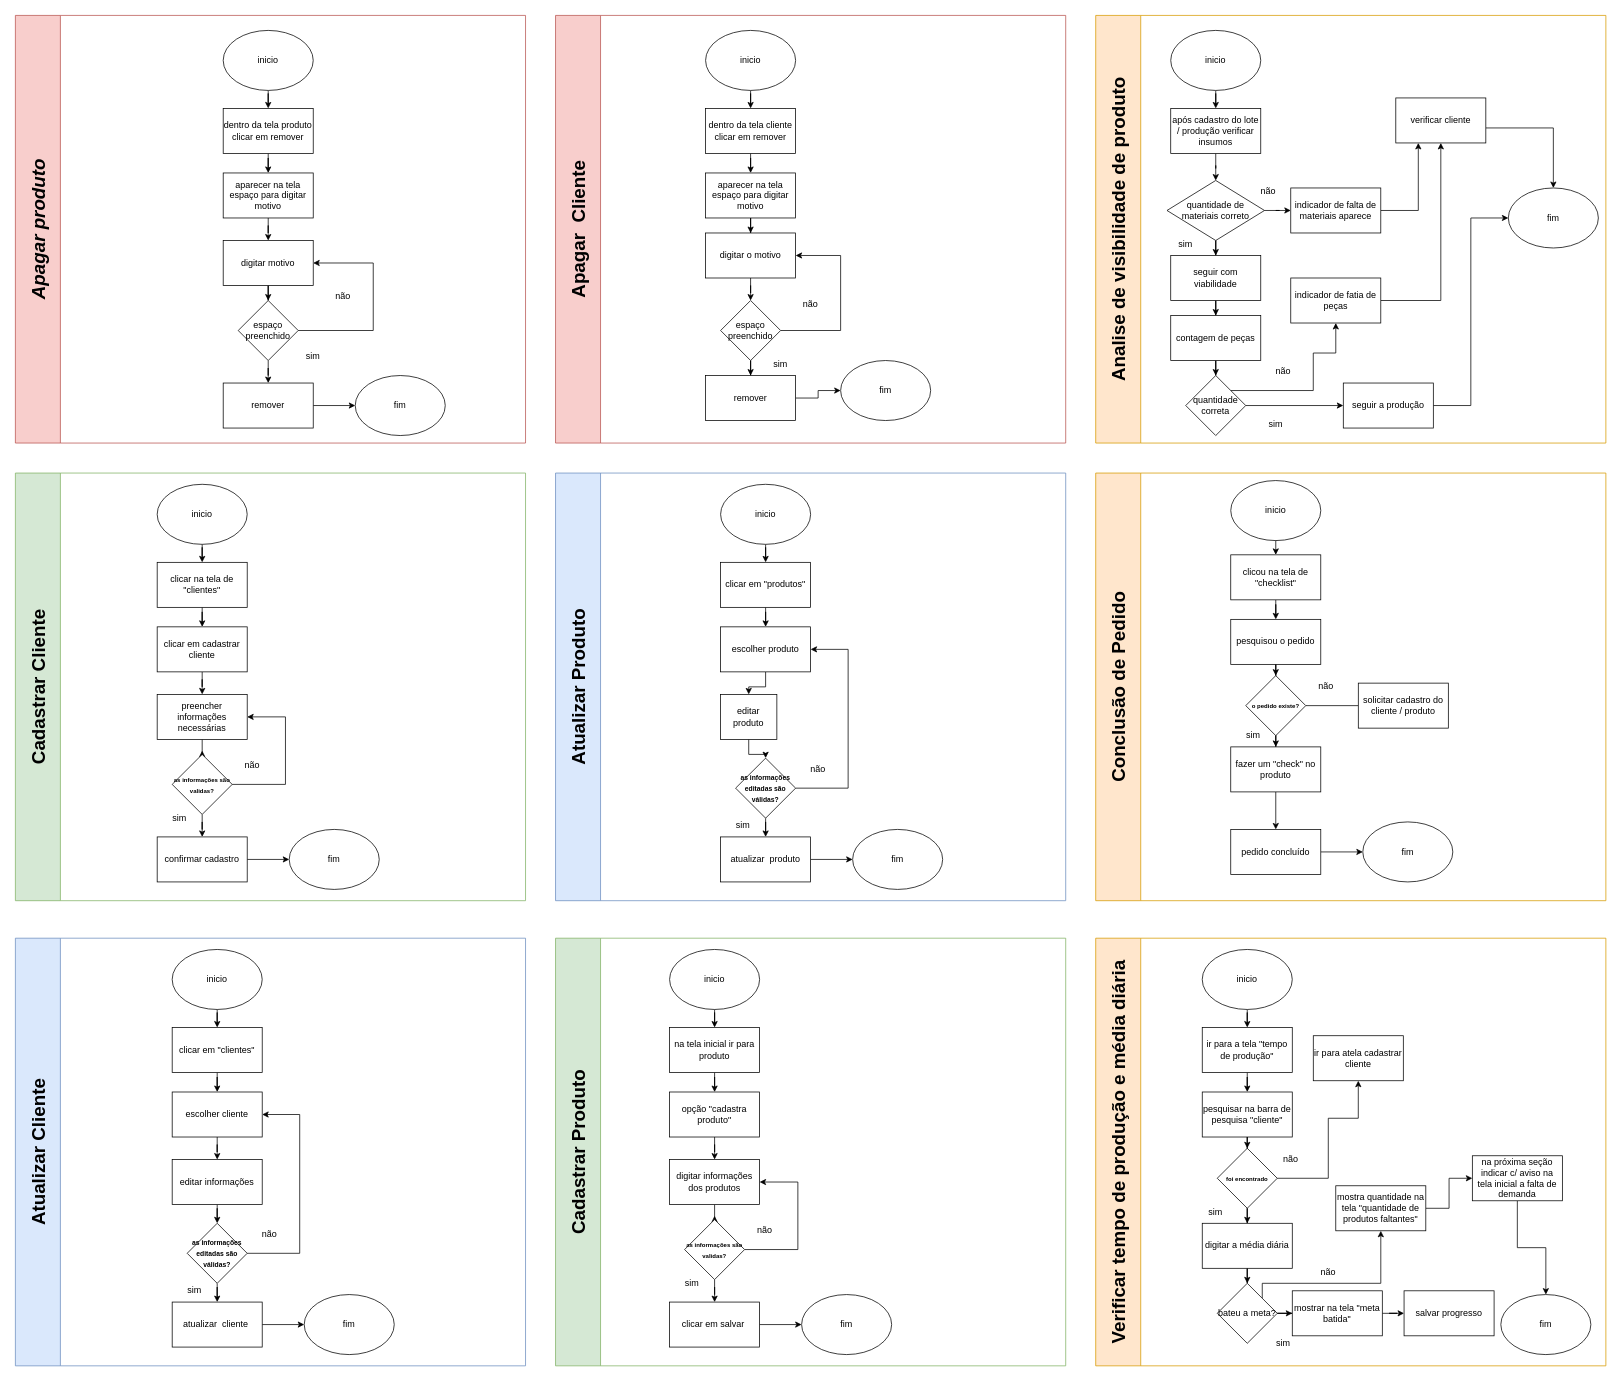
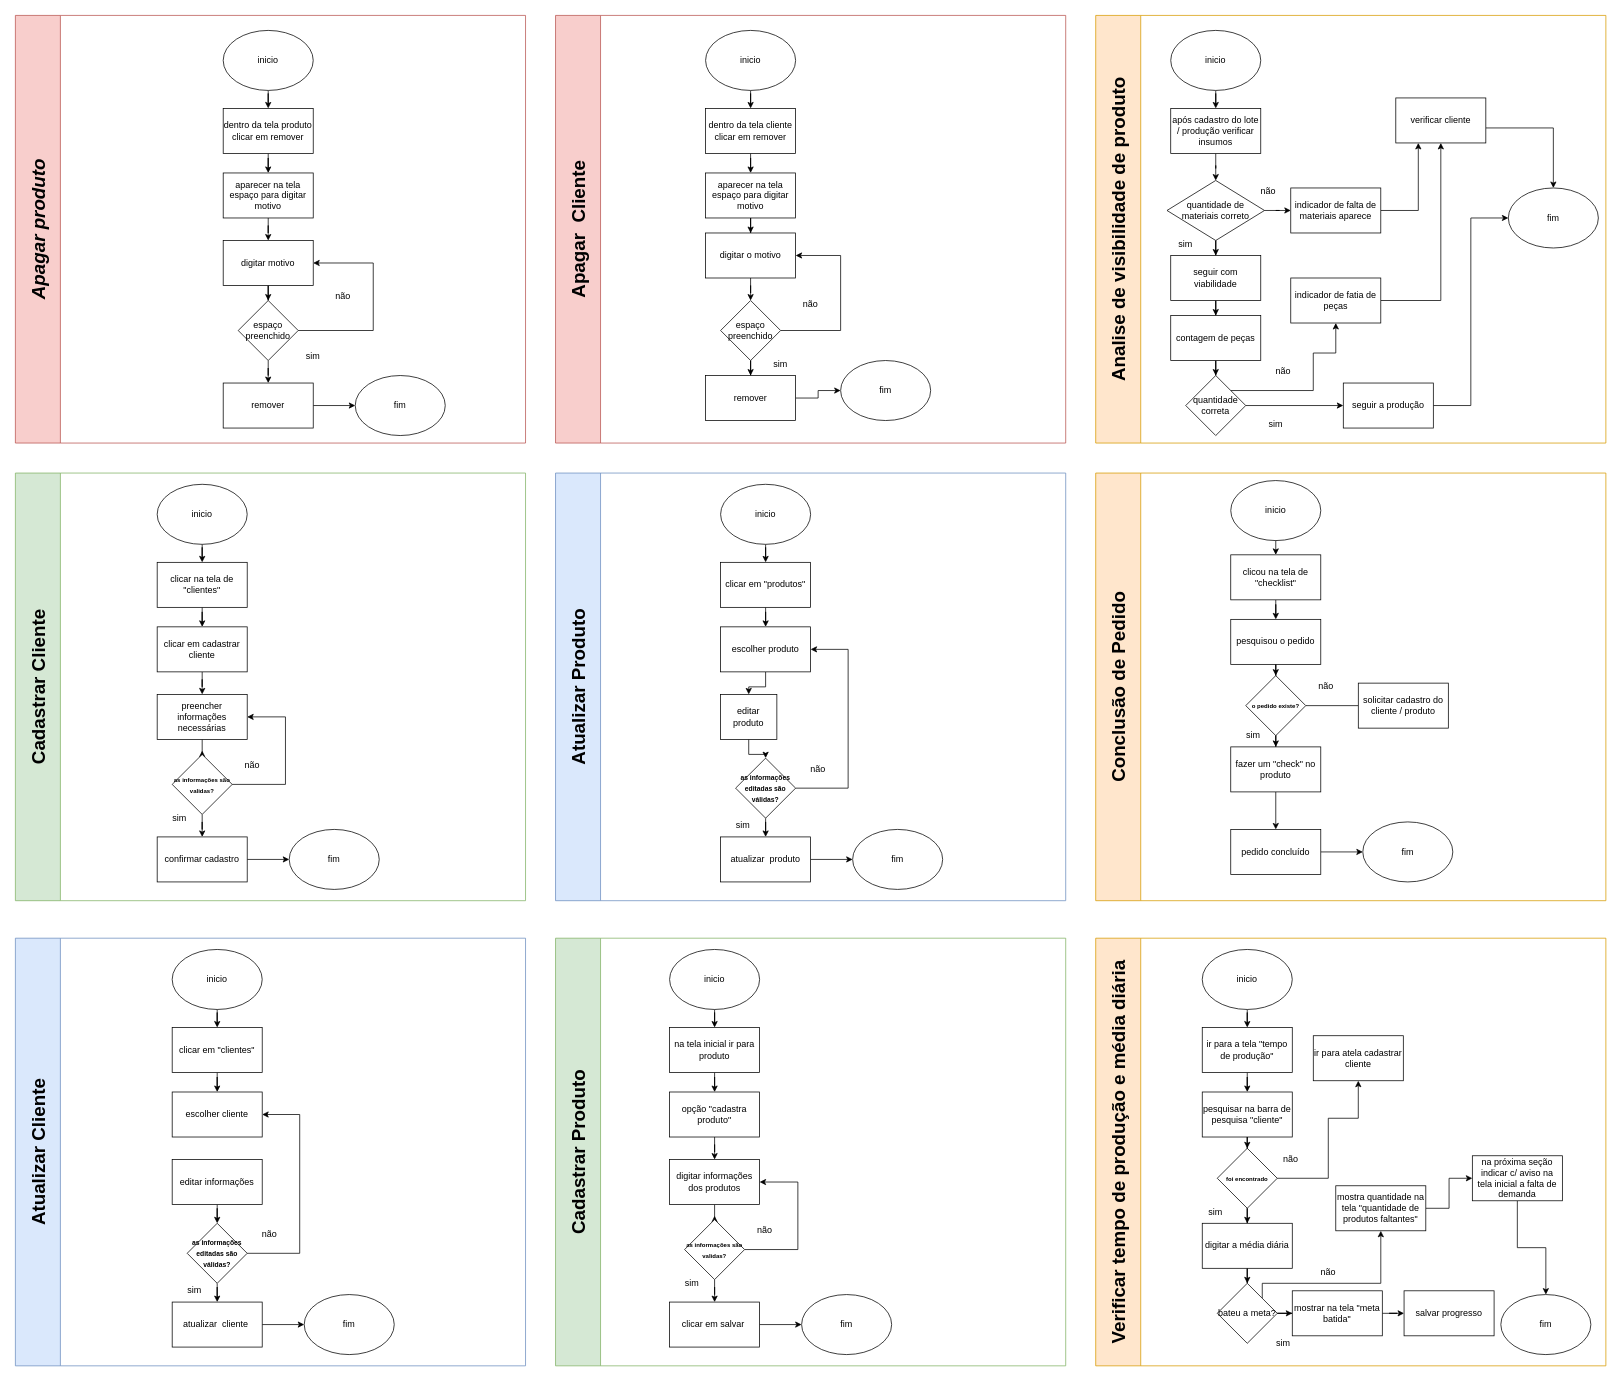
edge "escolher cliente" -> "editar informações": removed
